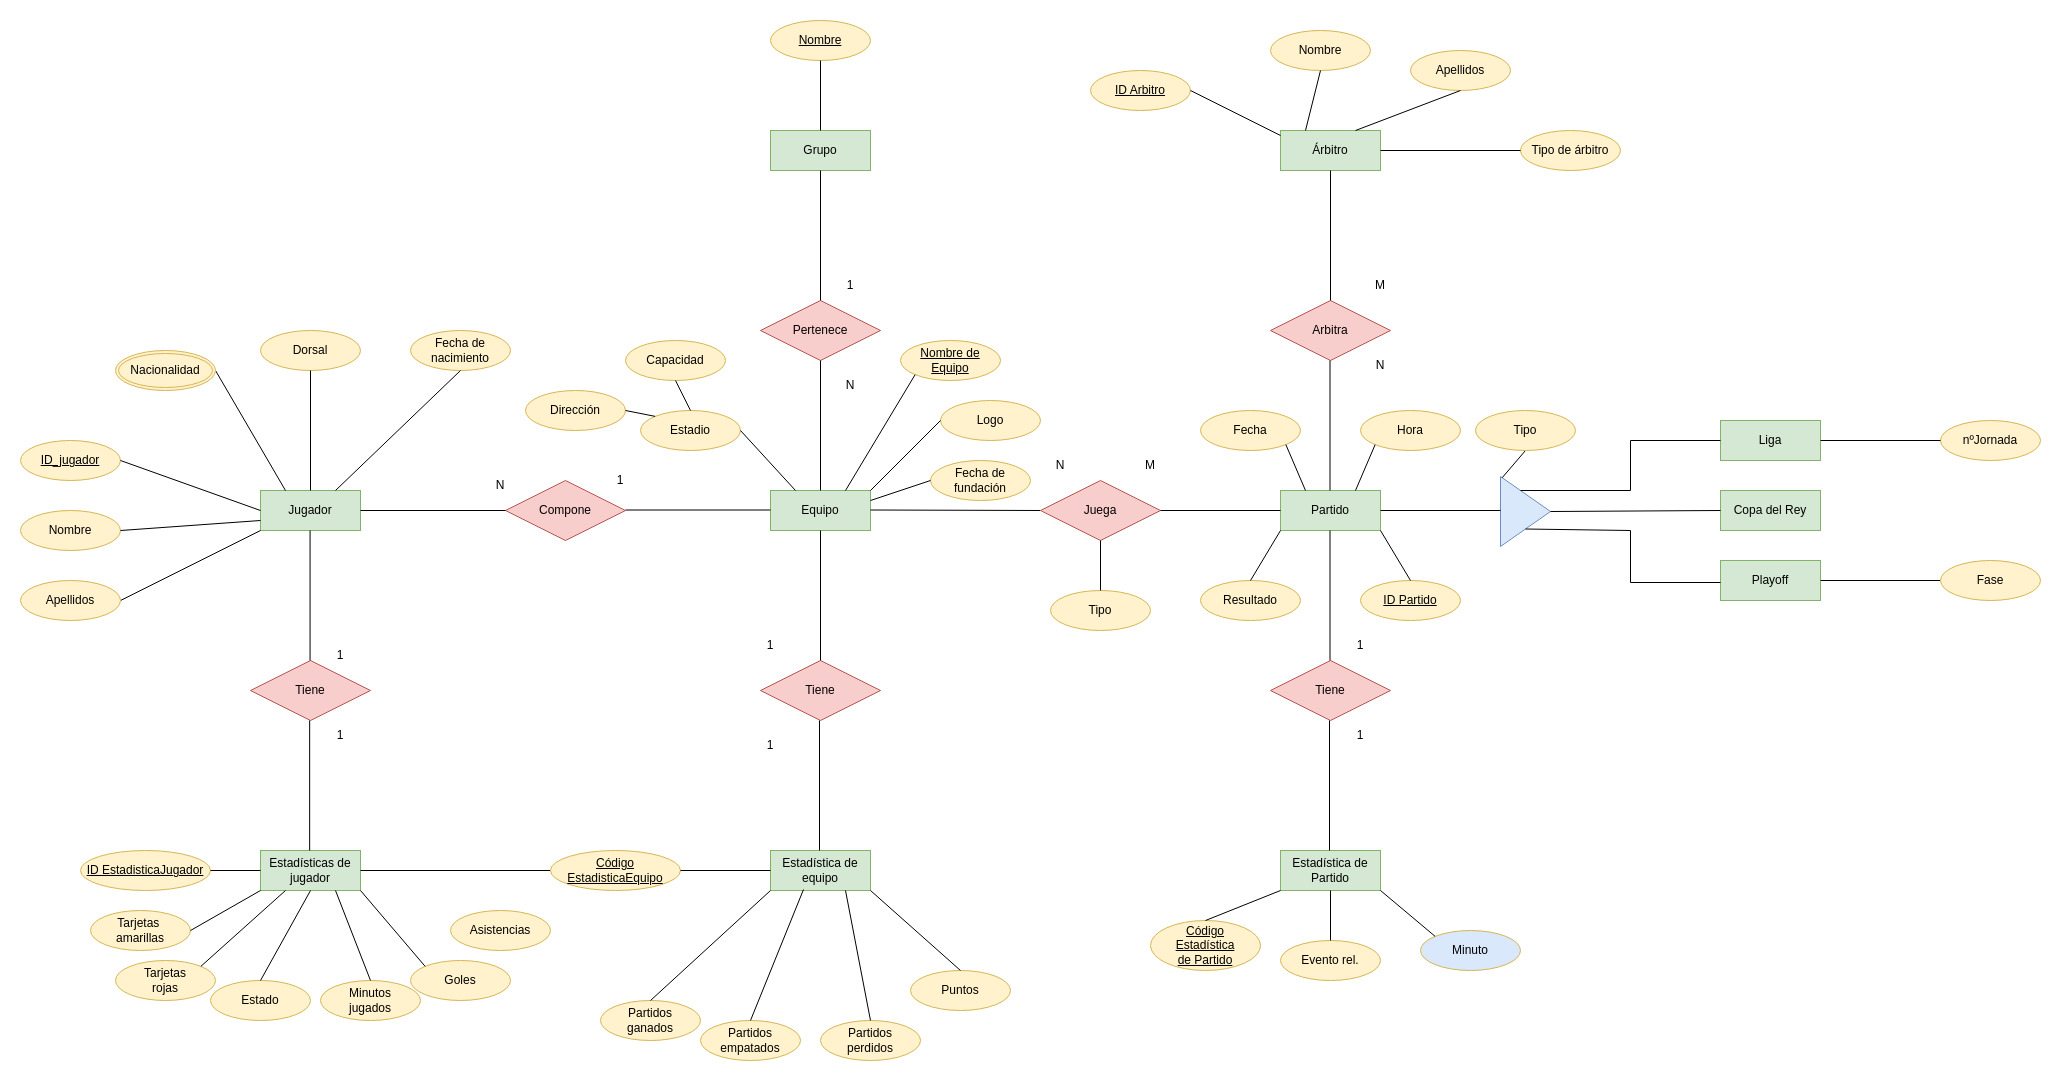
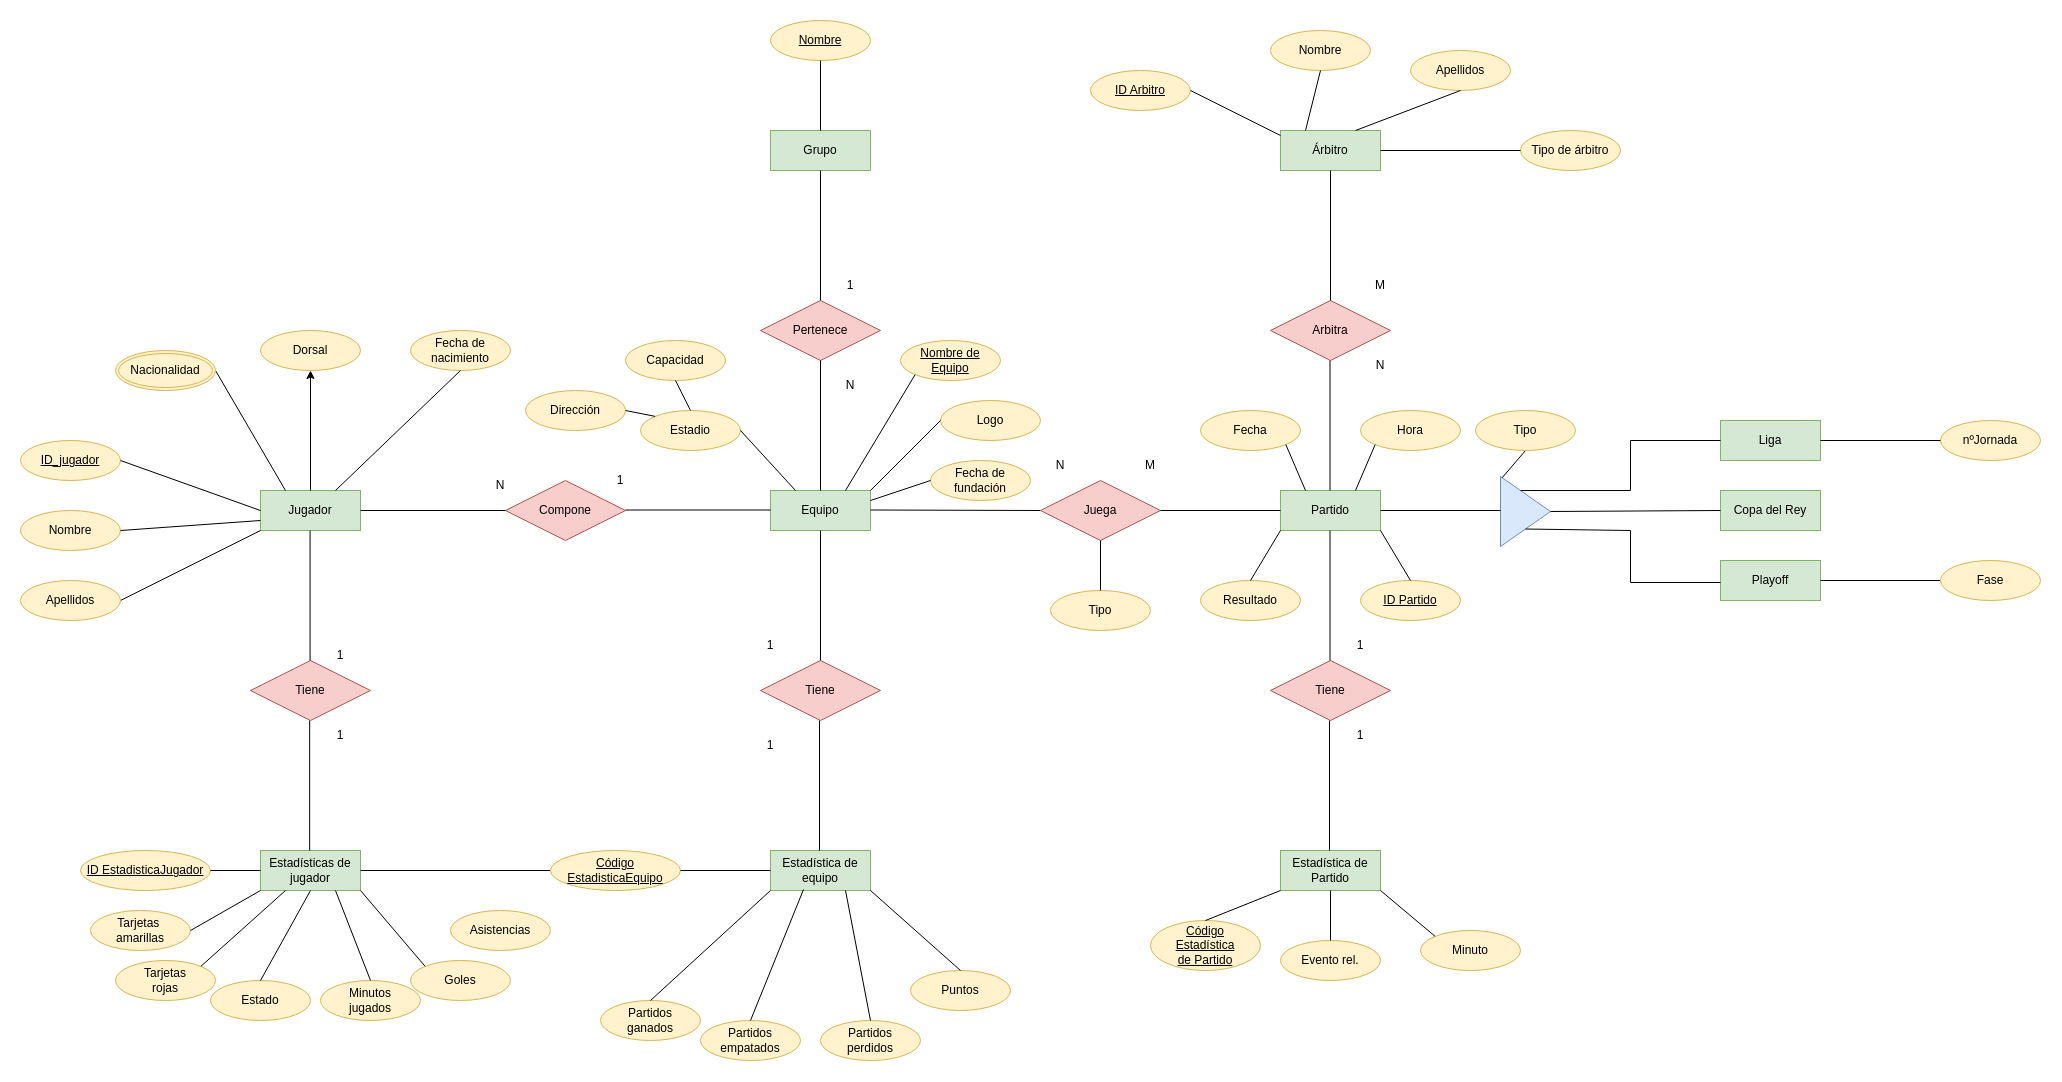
edge "Dorsal" -- "Jugador": arrowhead none -> classic
node "Minuto": fillcolor #dae8fc -> #fff2cc
